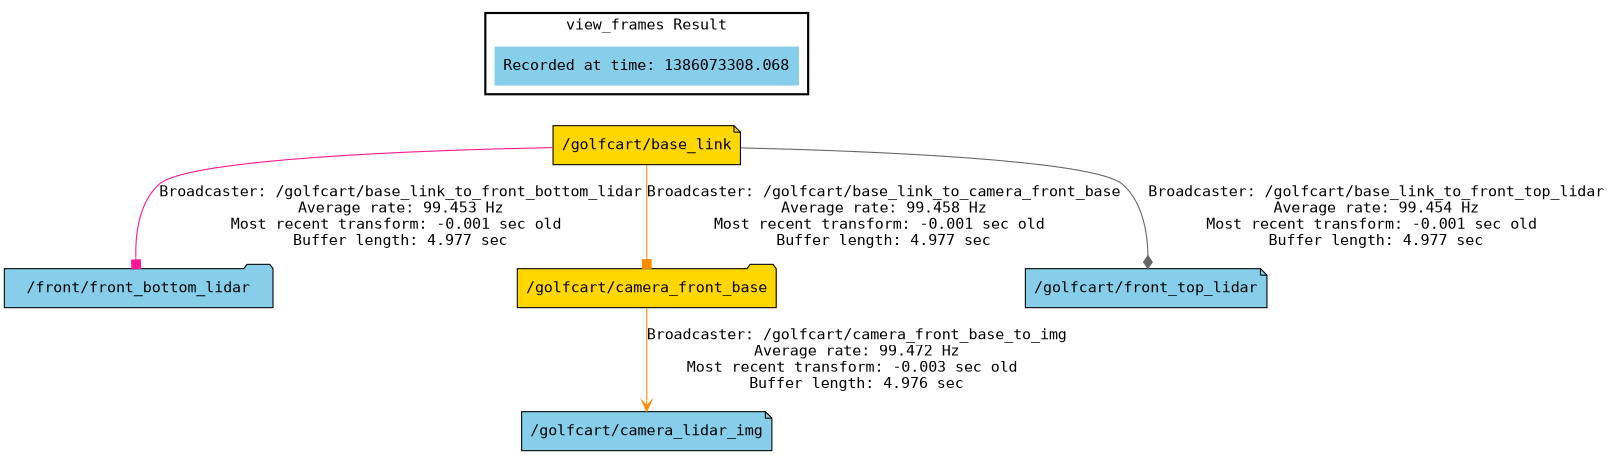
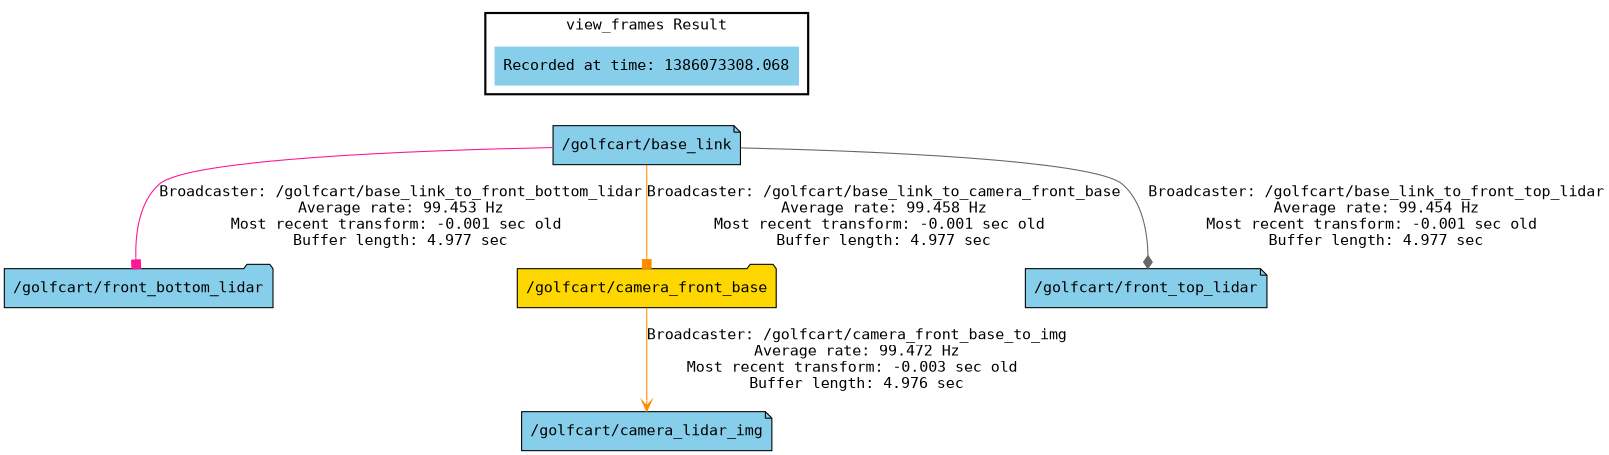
node "/golfcart/base_link": fillcolor gold -> skyblue
node "/front/front_bottom_lidar": label "/front/front_bottom_lidar" -> "/golfcart/front_bottom_lidar"
